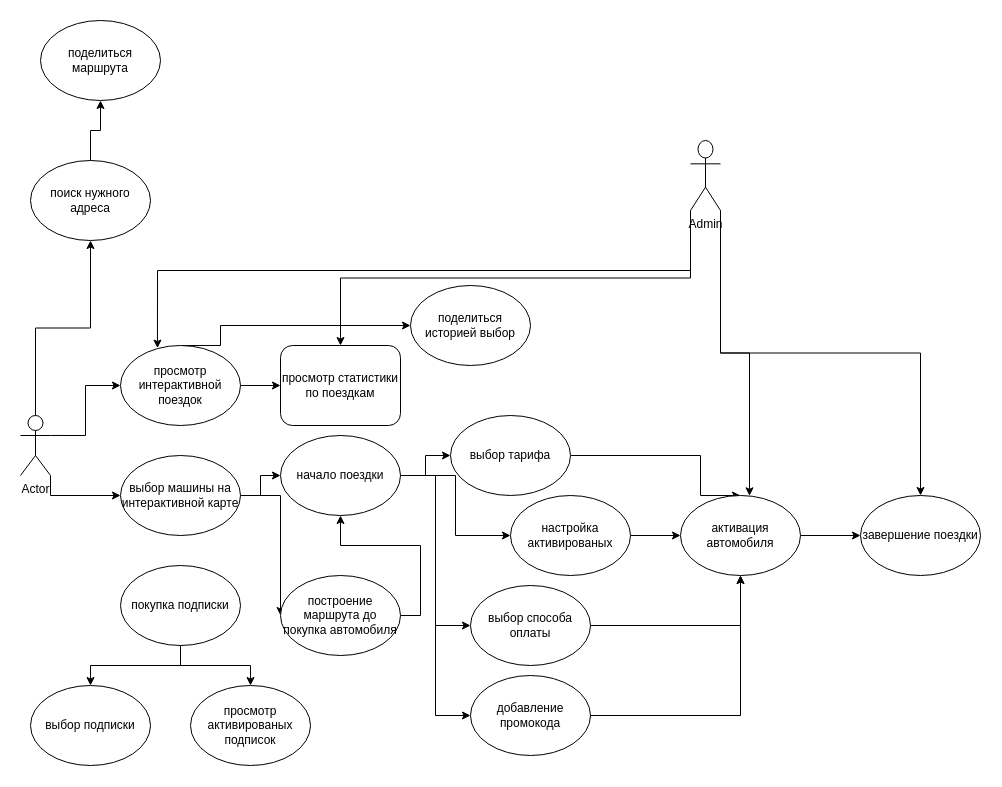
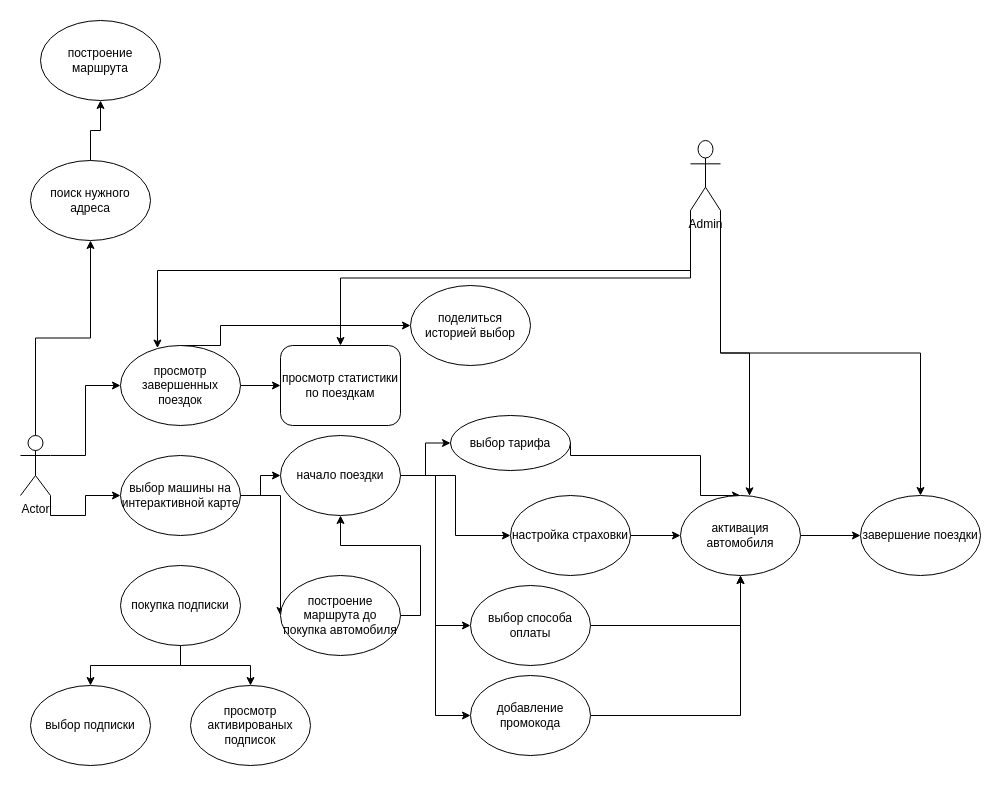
node "поделиться маршрута": label "поделиться маршрута" -> "построение маршрута"
node "просмотр интерактивной поездок": label "просмотр интерактивной поездок" -> "просмотр завершенных поездок"
node "Actor": moved (36, 446) -> (36, 466)
node "выбор тарифа": size 120x80 -> 120x55
node "настройка активированых": label "настройка активированых" -> "настройка страховки"
